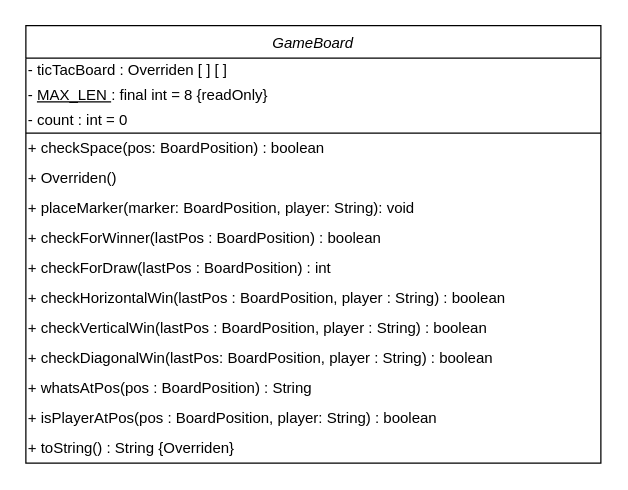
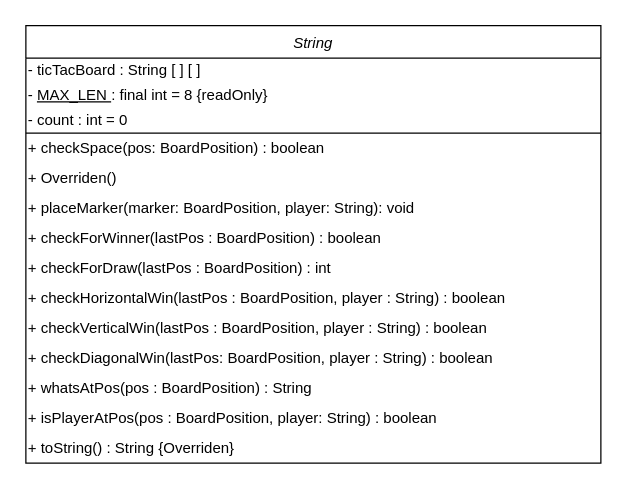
node "GameBoard": label "GameBoard" -> "String"
node "- ticTacBoard : Overriden [ ] [ ]": label "- ticTacBoard : Overriden [ ] [ ]" -> "- ticTacBoard : String [ ] [ ]"
